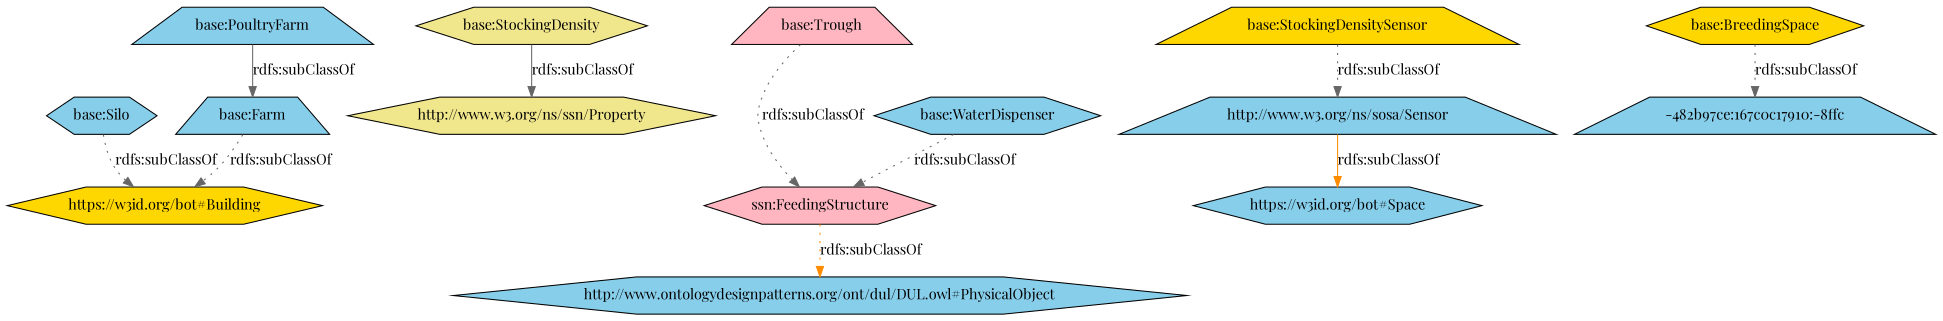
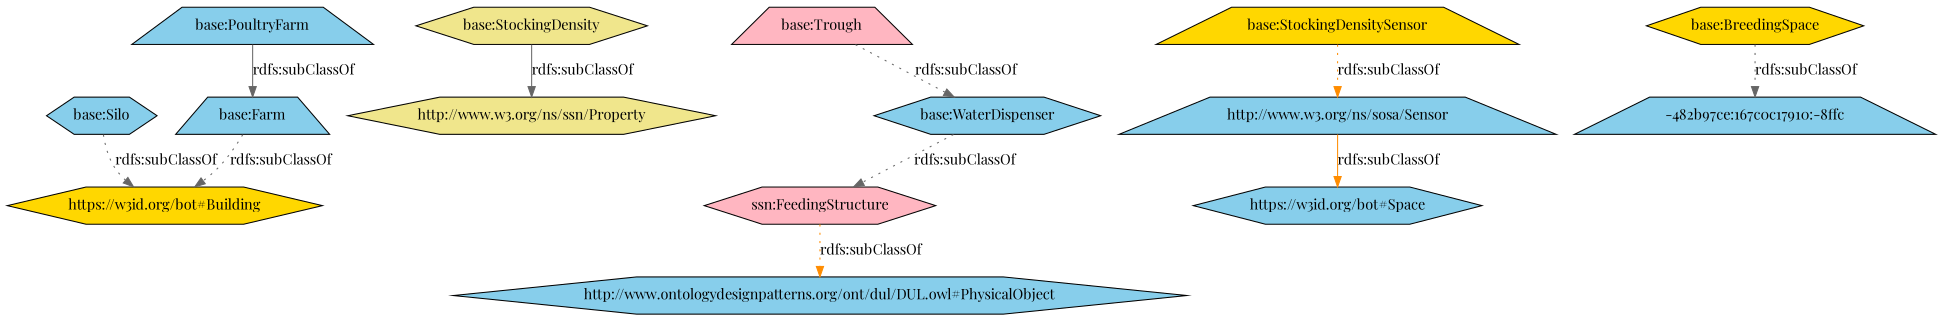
edge "base:StockingDensitySensor" -> "http://www.w3.org/ns/sosa/Sensor": color gray40 -> darkorange
edge "base:Trough" -> "ssn:FeedingStructure": now "base:Trough" -> "base:WaterDispenser"
